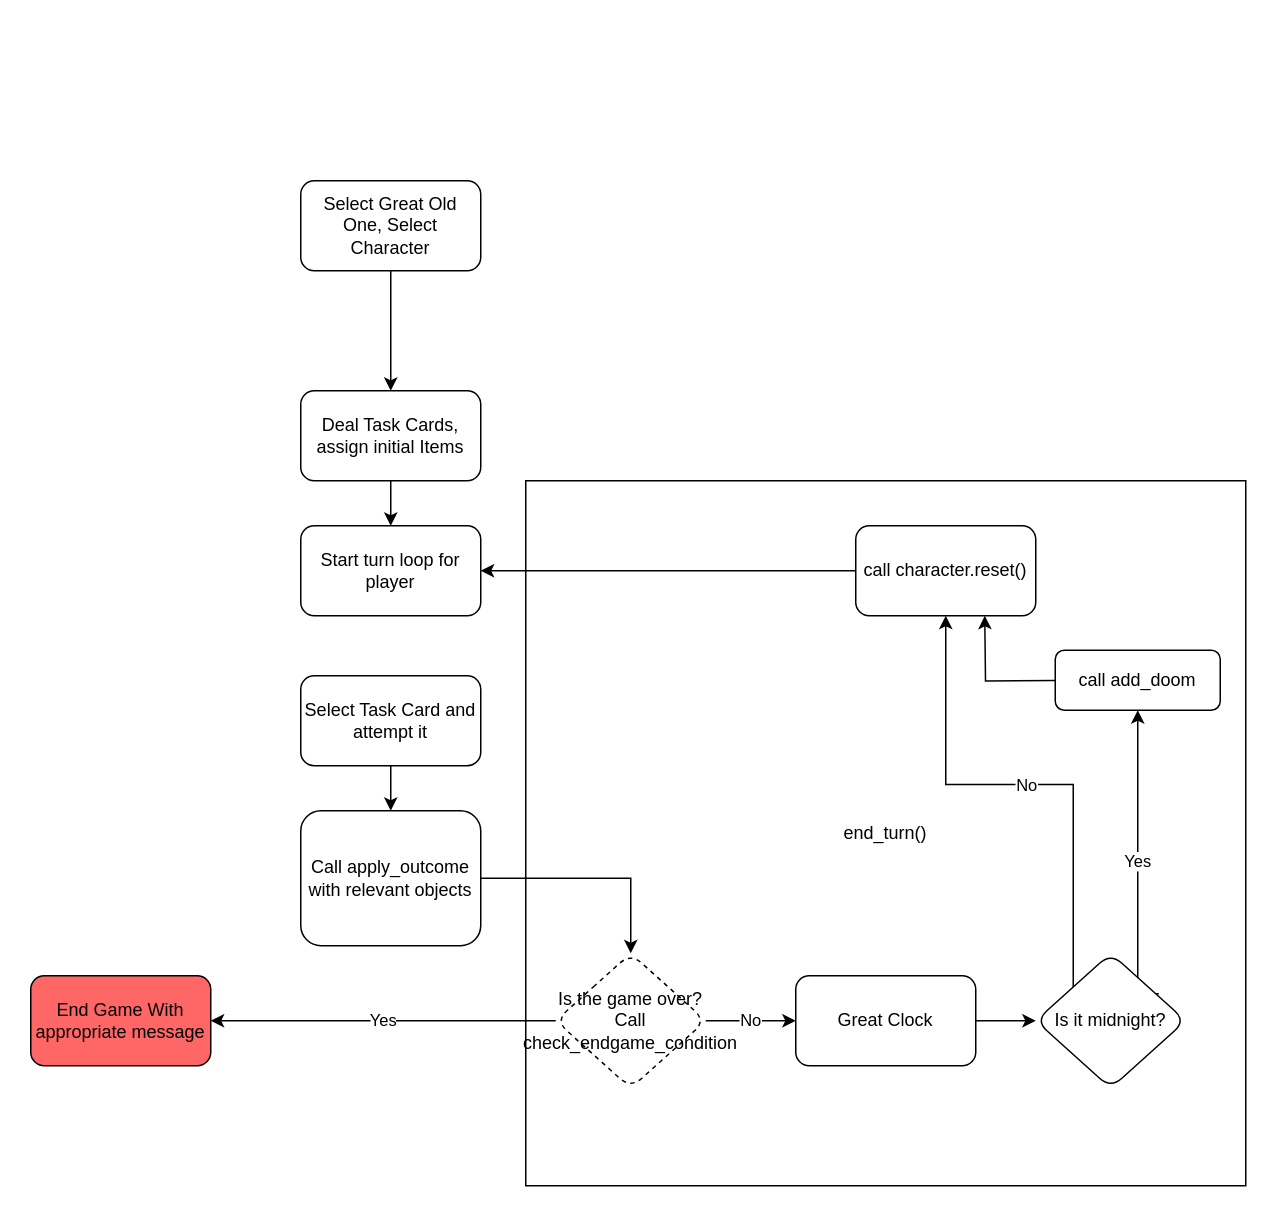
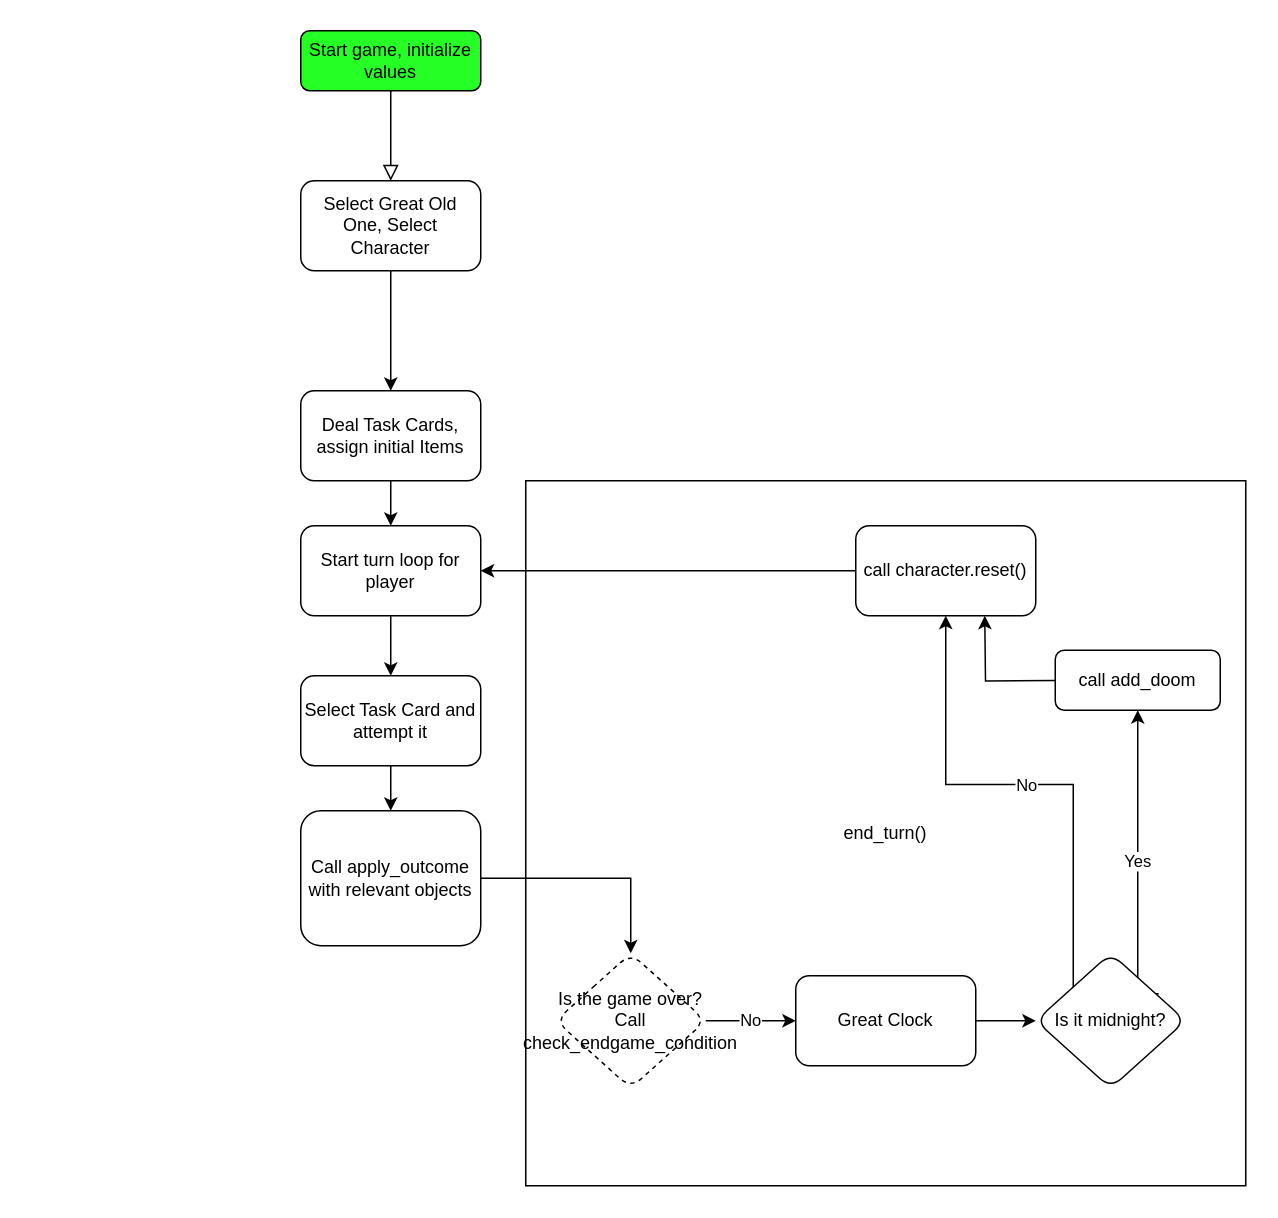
node "Start game, initialize values": added
edge "Start game, initialize values" -> "Select Great Old One, Select Character": added
edge "Start turn loop for player" -> "Select Task Card and attempt it": added
node "End Game With appropriate message": removed
edge "Is the game over? Call check_endgame_condition" -> "End Game With appropriate message": removed, label "Yes"
